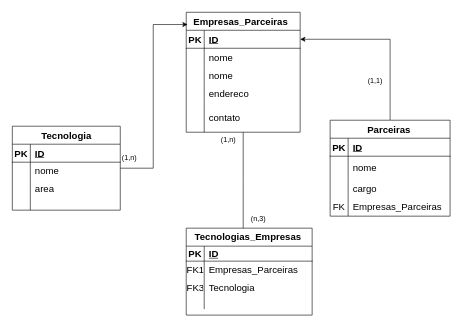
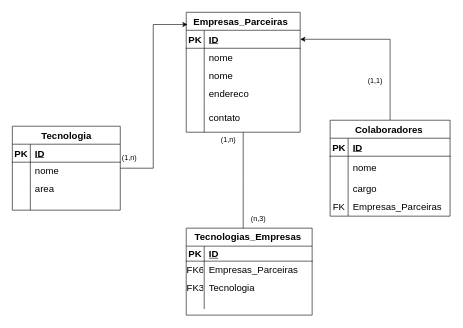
node "Parceiras": label "Parceiras" -> "Colaboradores"
node "FK1": label "FK1" -> "FK6"
